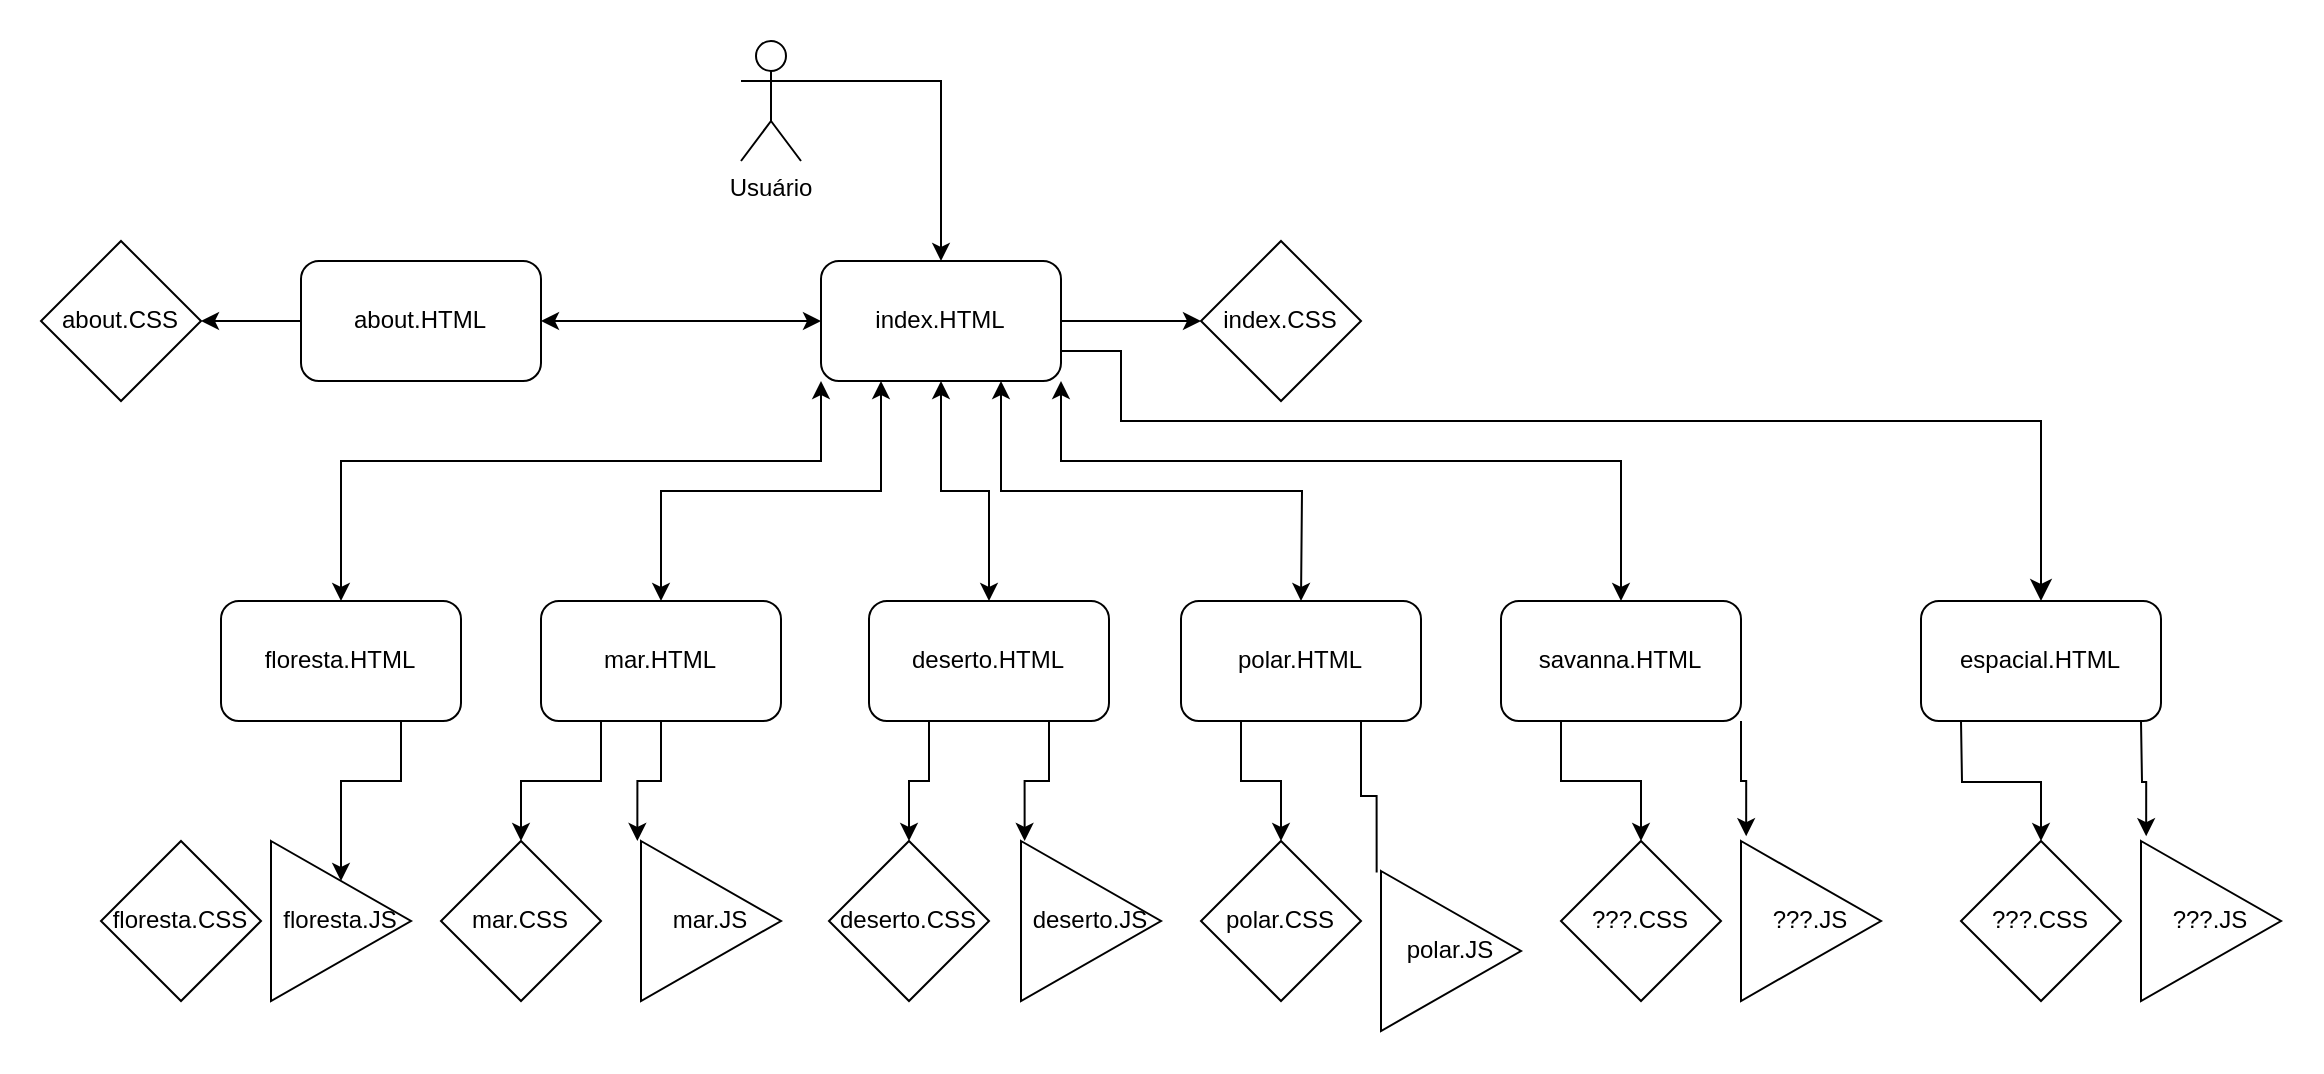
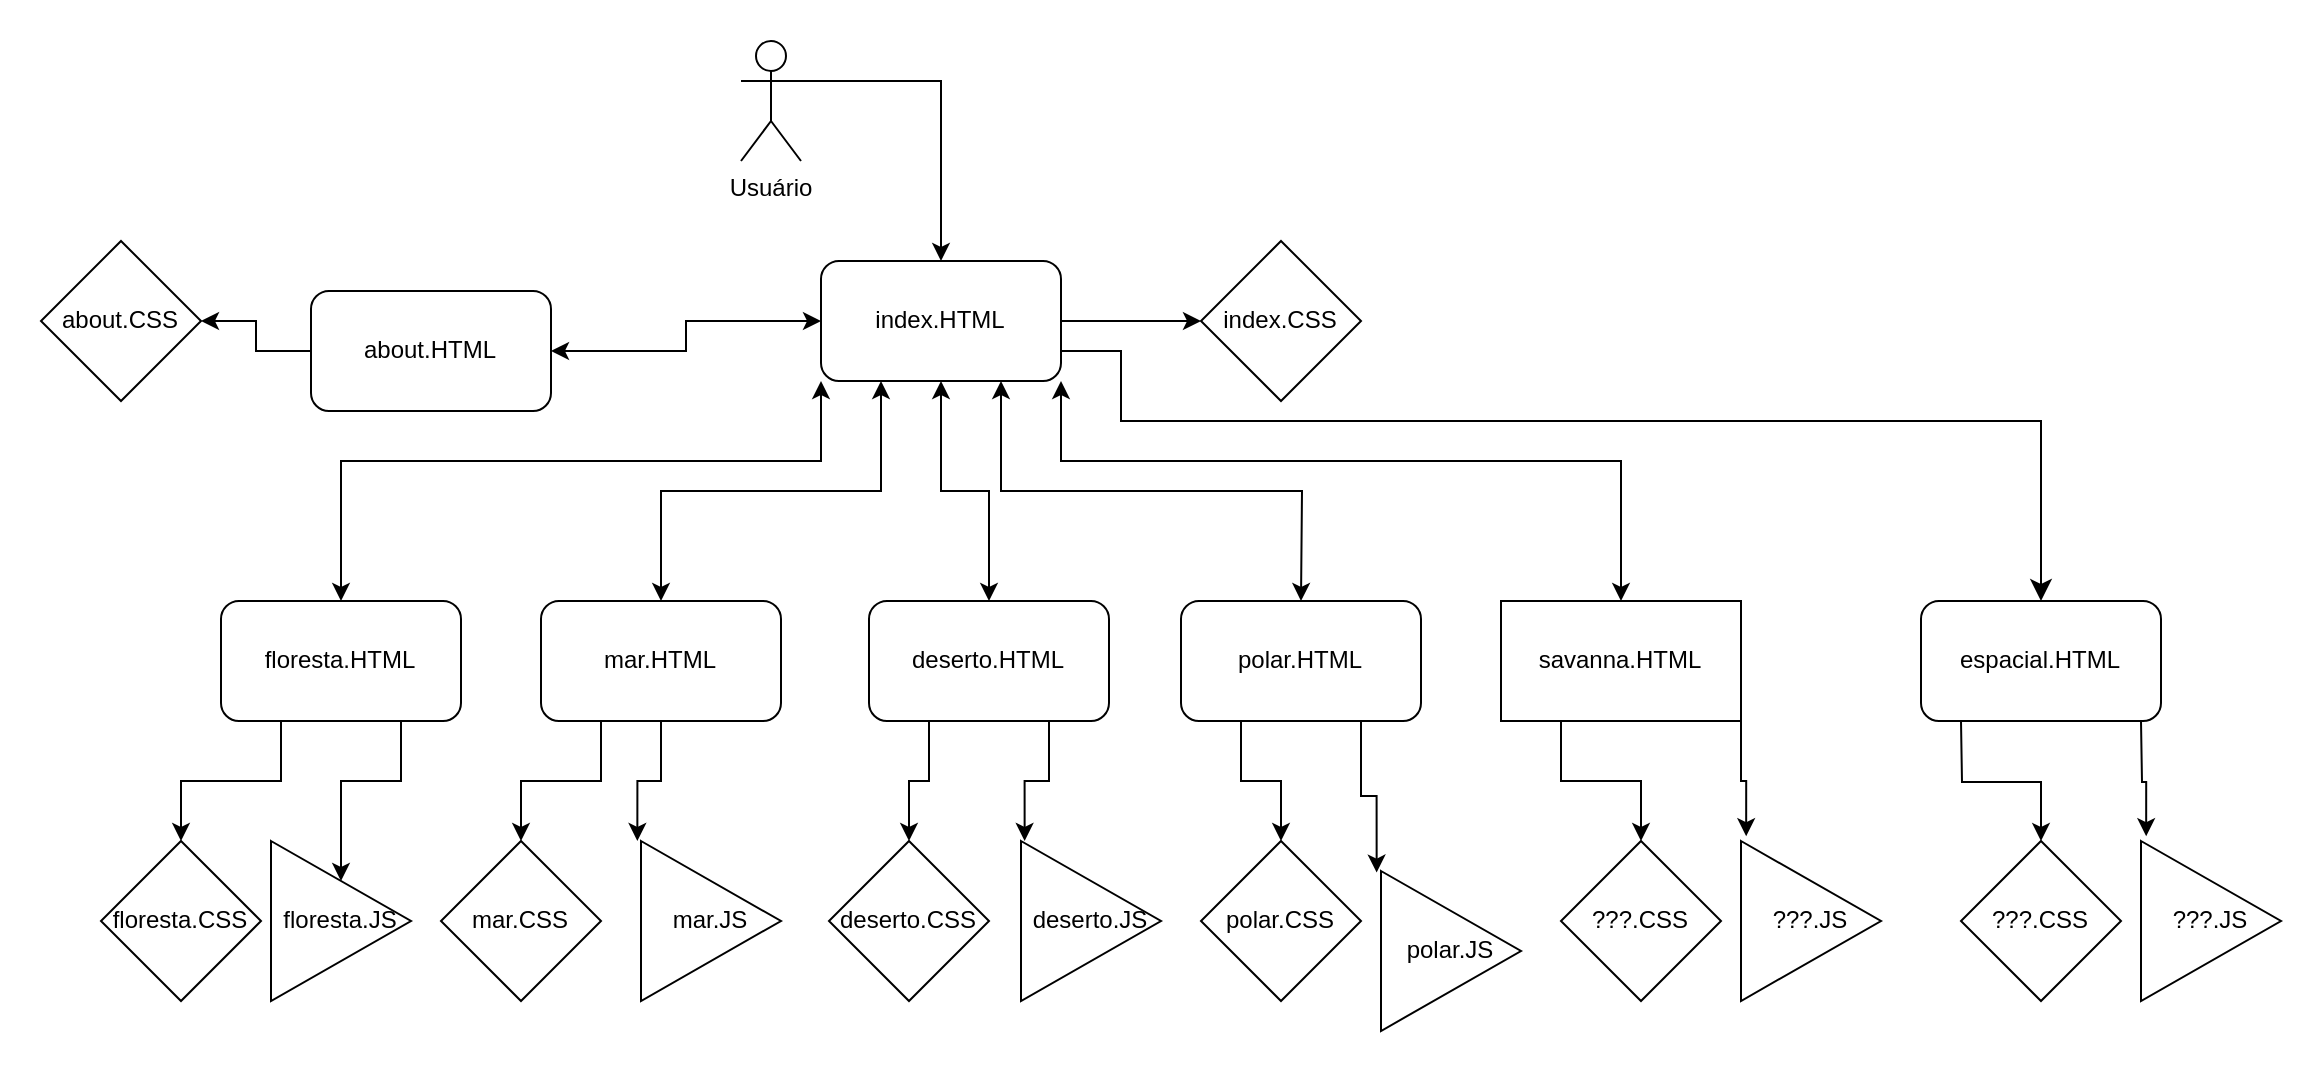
node "about.HTML": moved (421, 321) -> (431, 351)
node "savanna.HTML": shape rounded rectangle -> rectangle
edge "floresta.HTML" -> "floresta.CSS": added
edge "polar.HTML" -- "polar.JS": arrowhead none -> classic
